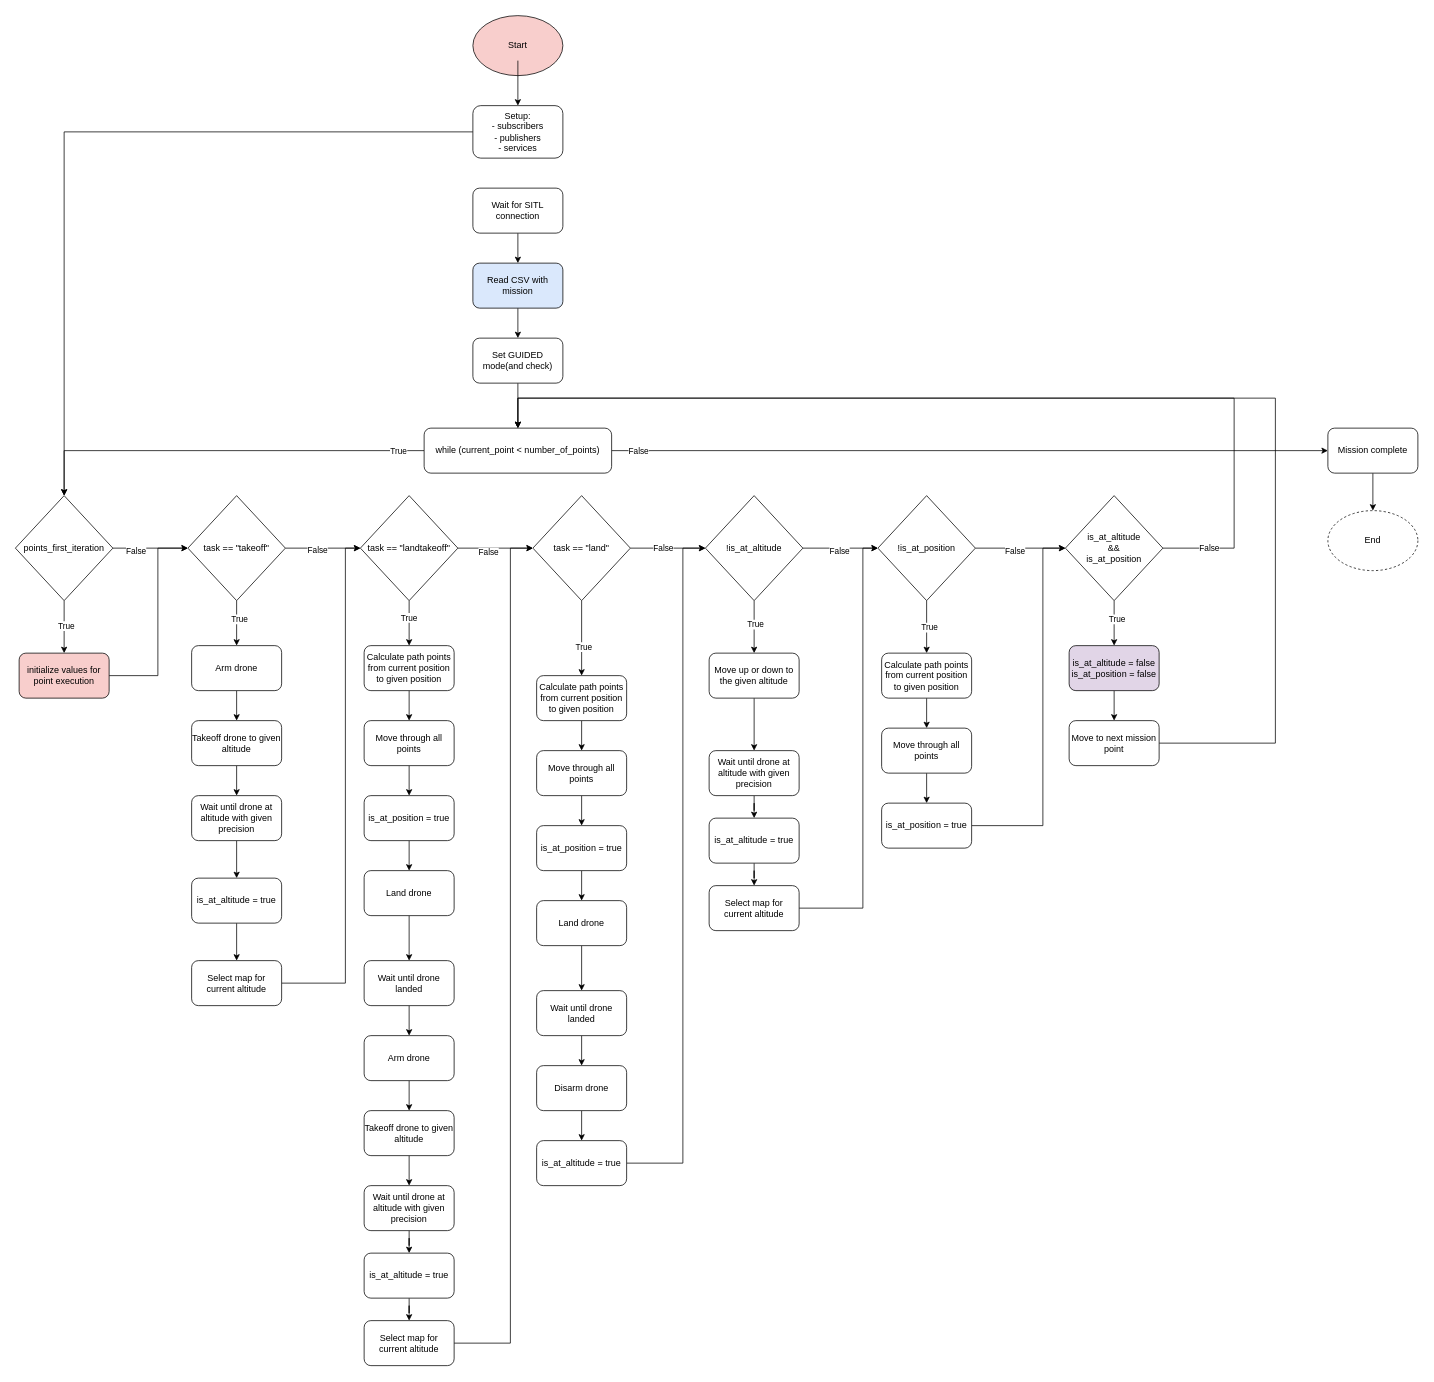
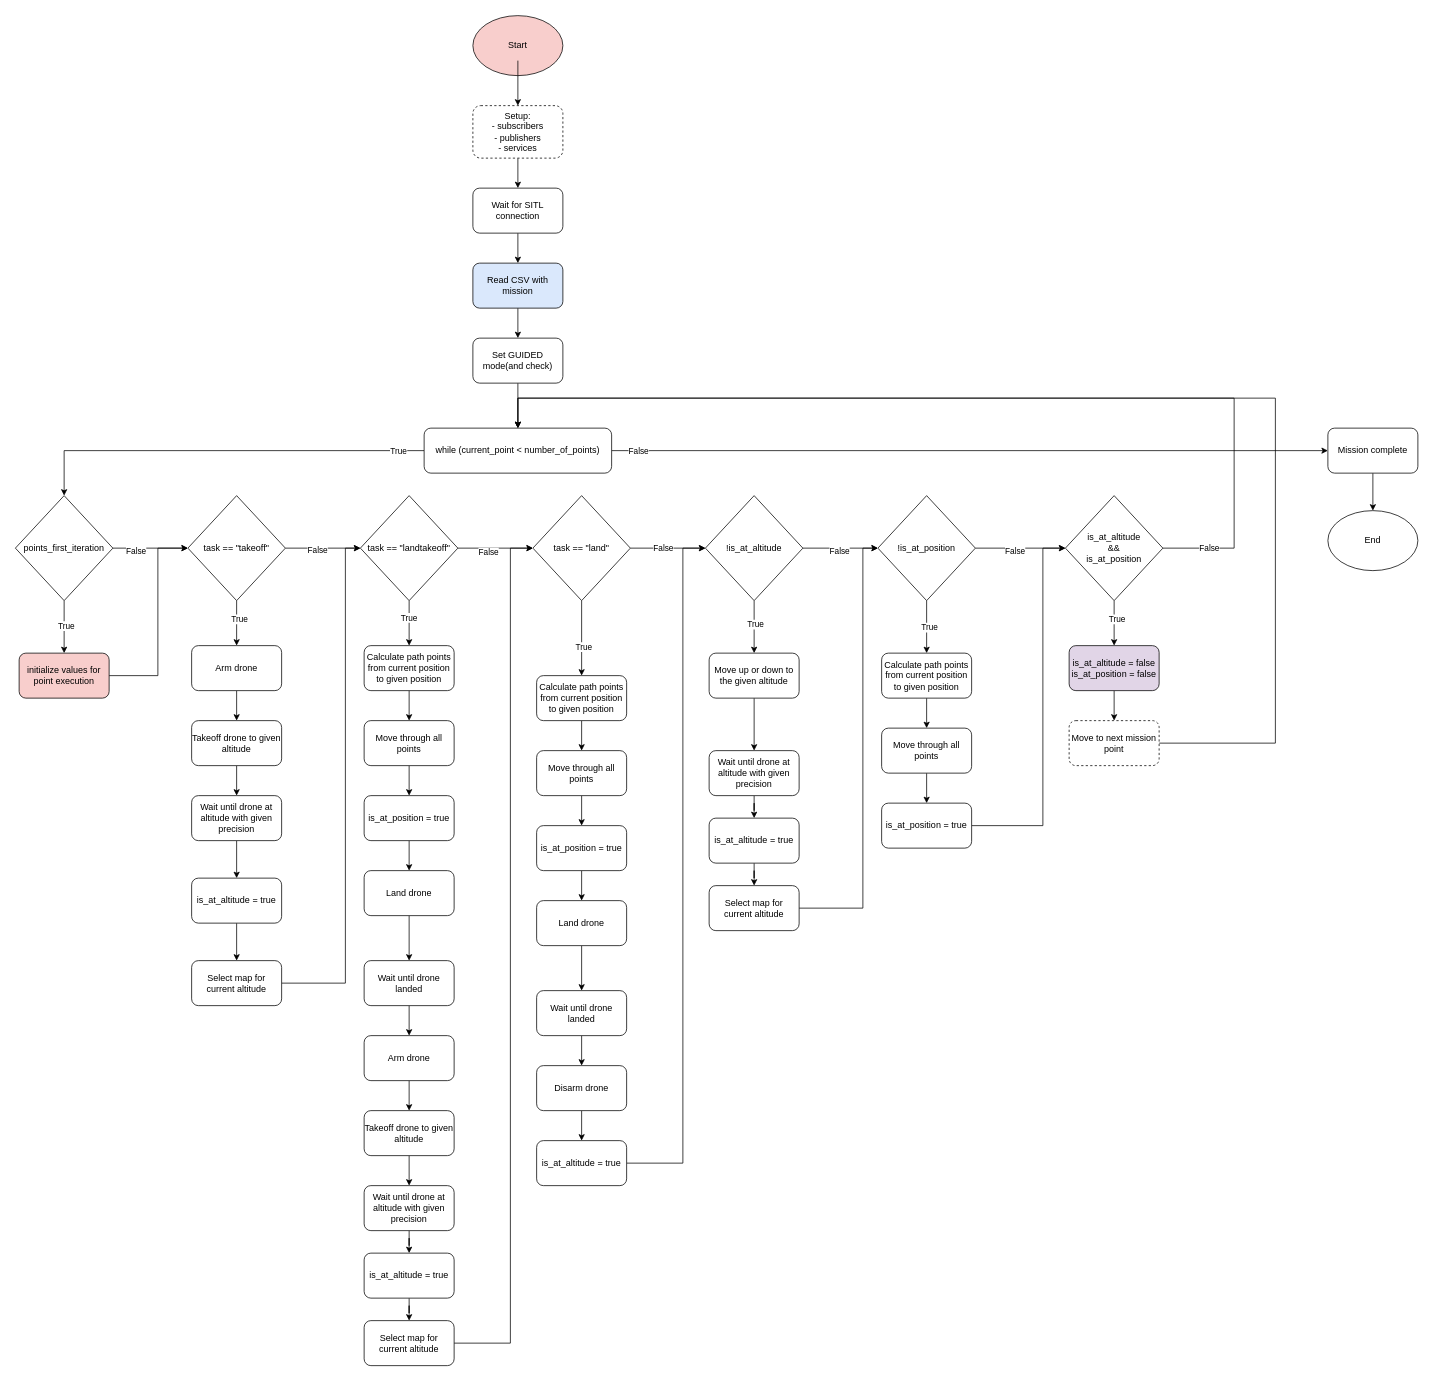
edge "Setup: - subscribers - publishers - services" -> "points_first_iteration": now "Setup: - subscribers - publishers - services" -> "Wait for SITL connection"
node "Setup: - subscribers - publishers - services": style solid -> dashed
node "End": style dashed -> solid
node "Move to next mission point": style solid -> dashed
